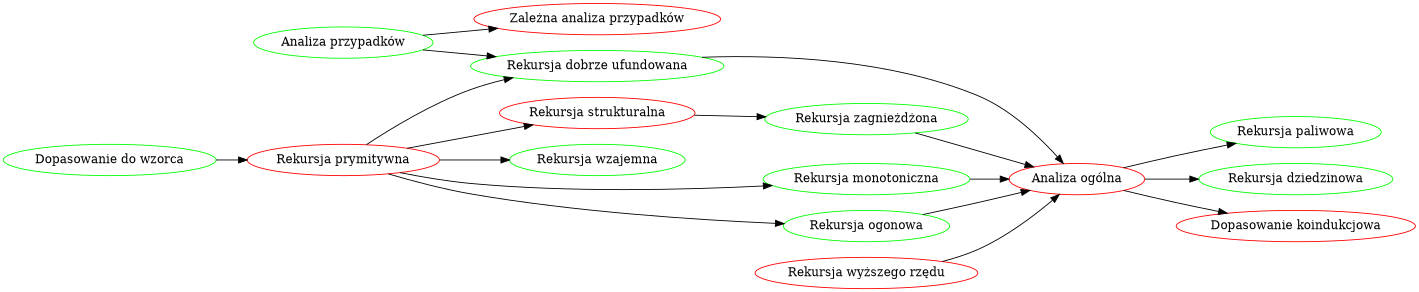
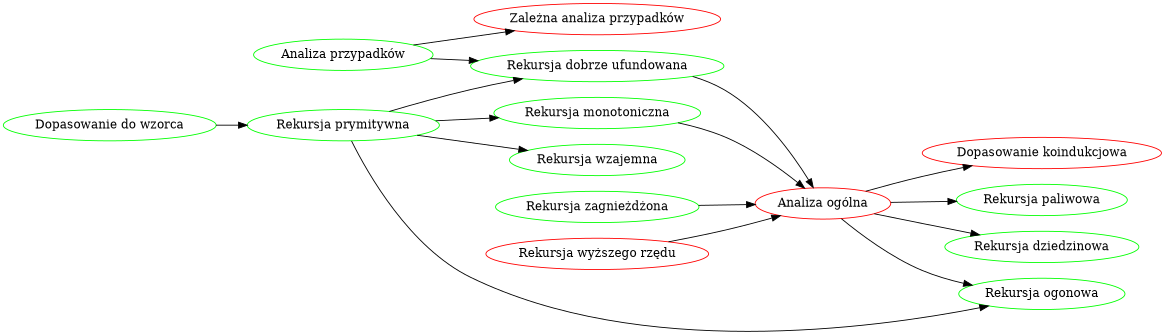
node "Rekursja strukturalna": removed
node "Rekursja prymitywna": color red -> green
edge "Rekursja ogonowa" -> "Analiza ogólna": reversed
